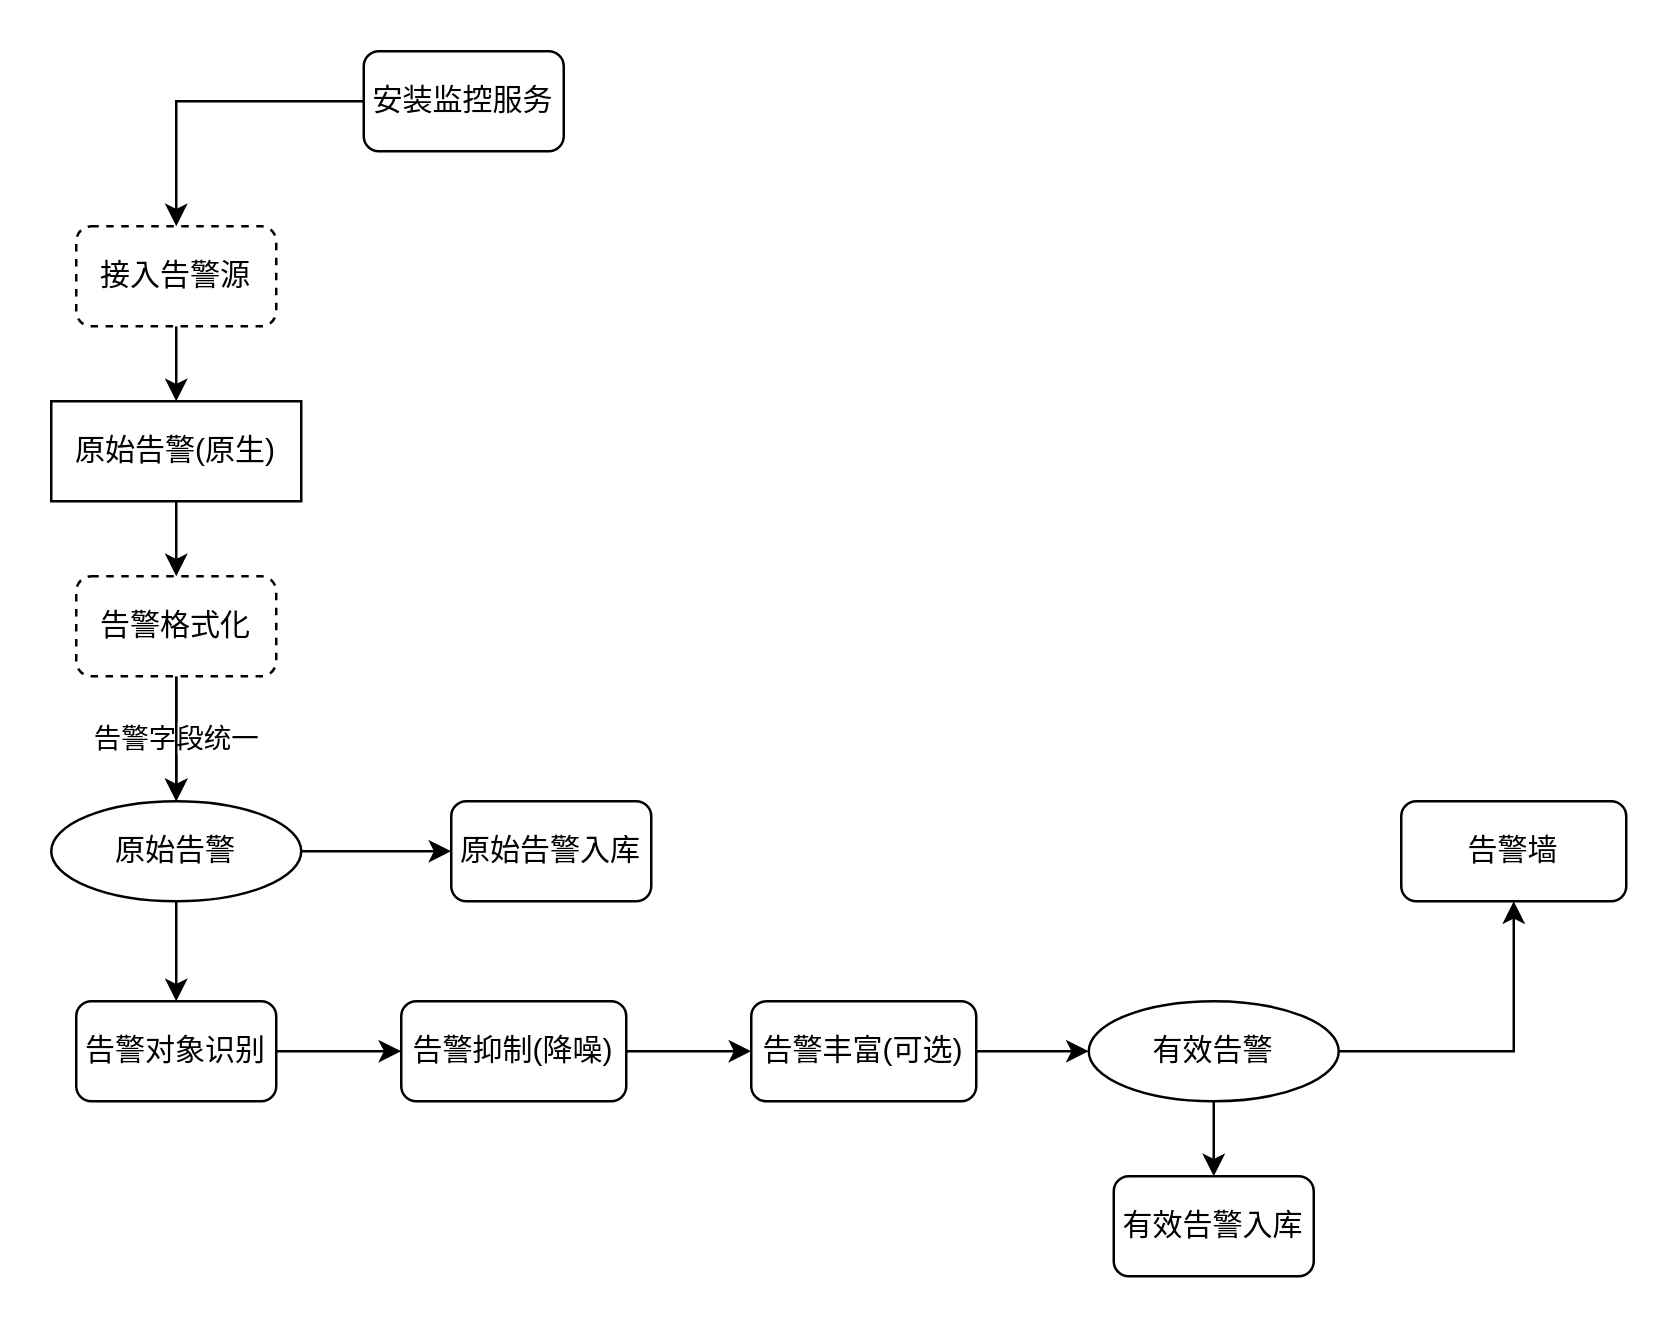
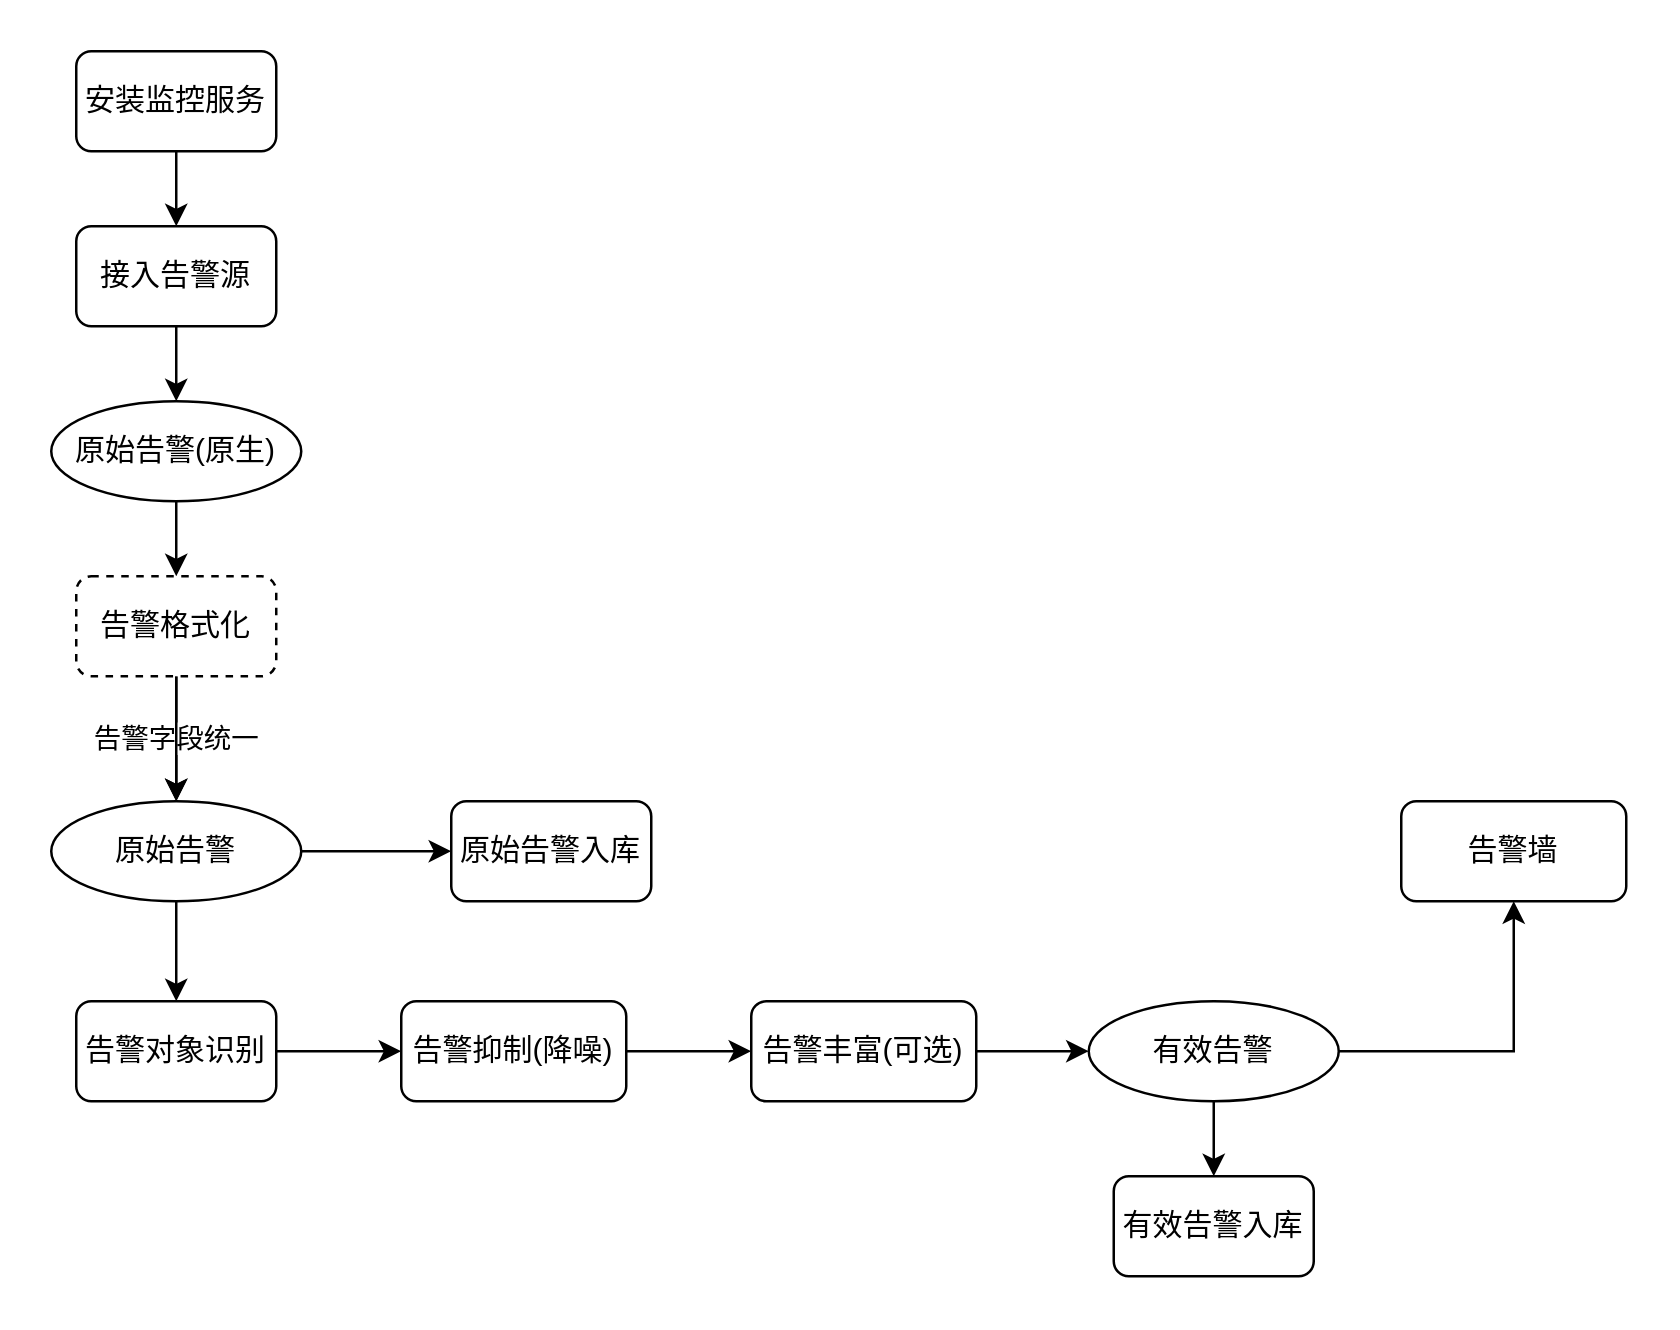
node "安装监控服务": moved (464, 101) -> (176, 101)
node "接入告警源": style dashed -> solid
node "原始告警(原生)": shape rectangle -> ellipse
